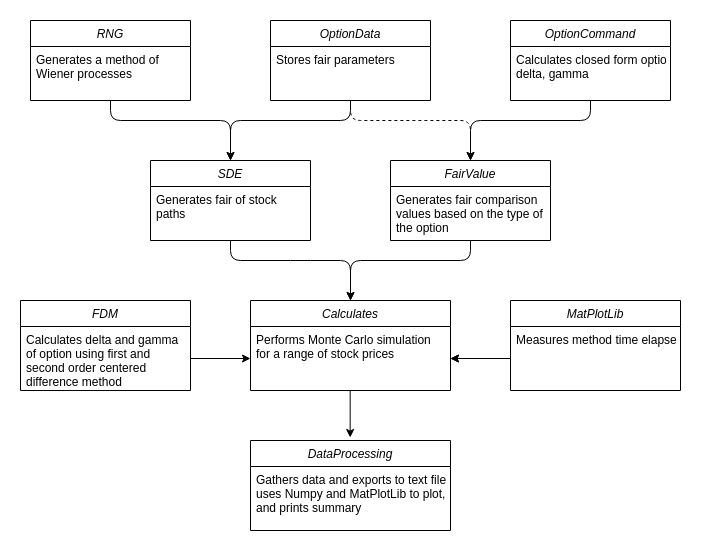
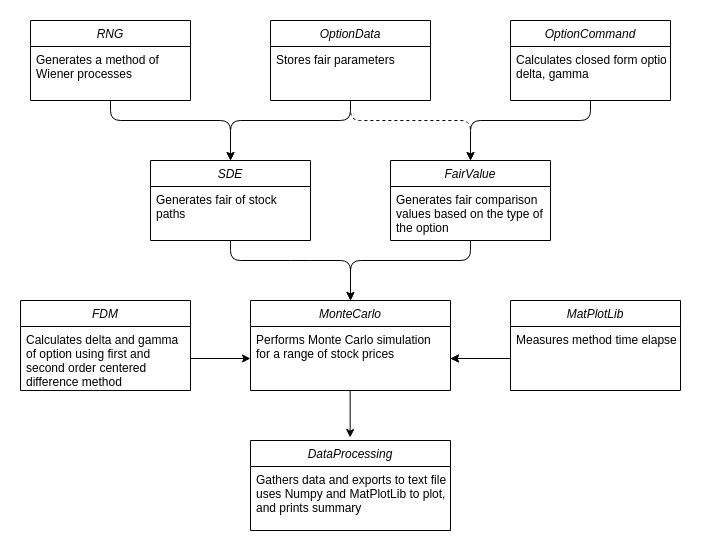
node "Calculates": label "Calculates" -> "MonteCarlo"
